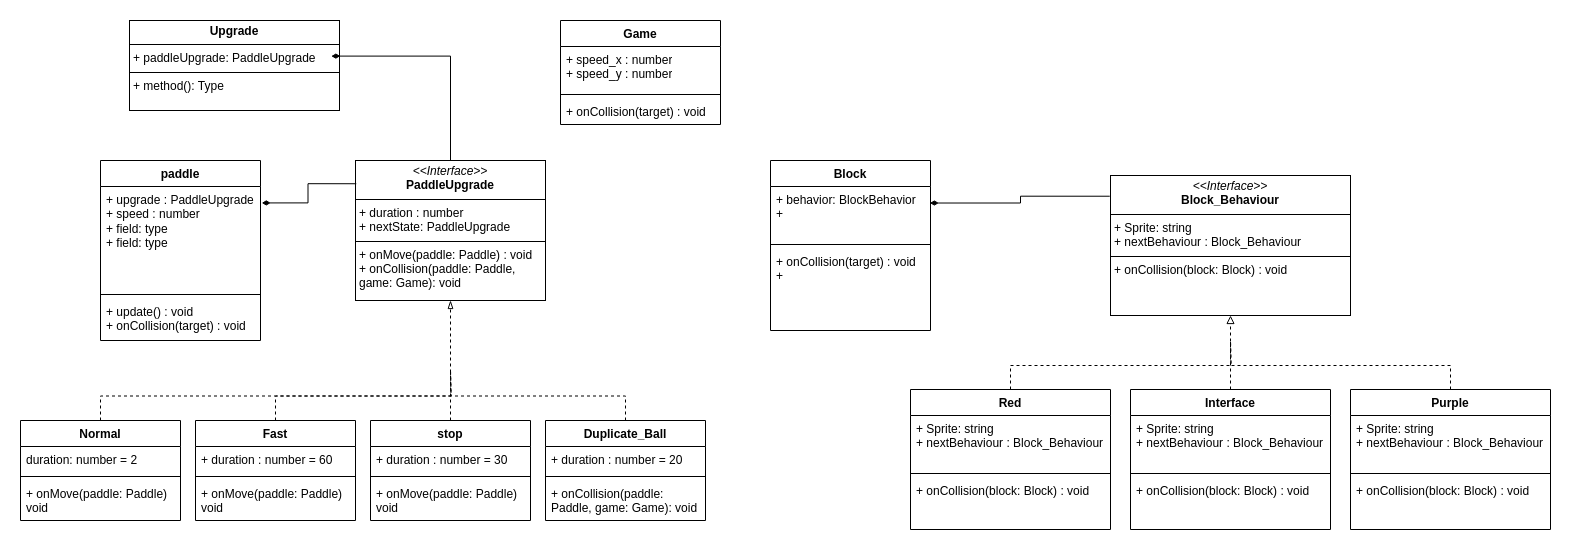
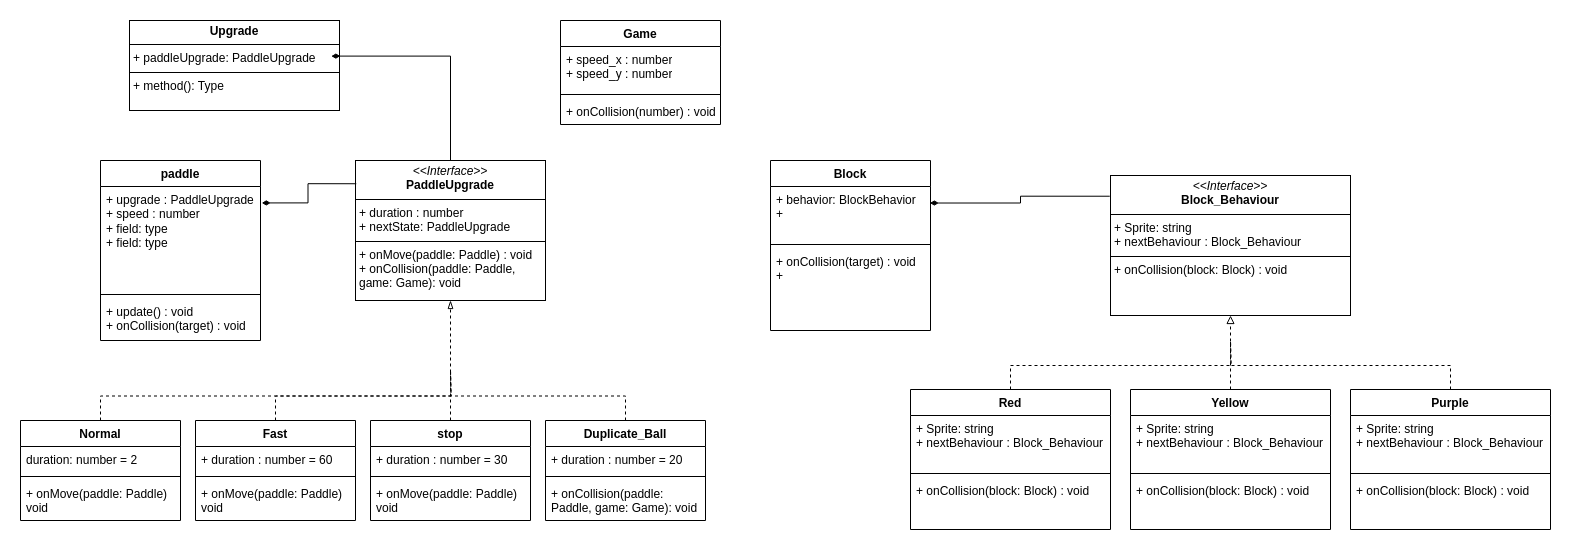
node "+ onCollision(target) : void": label "+ onCollision(target) : void" -> "+ onCollision(number) : void"
node "Interface": label "Interface" -> "Yellow"
